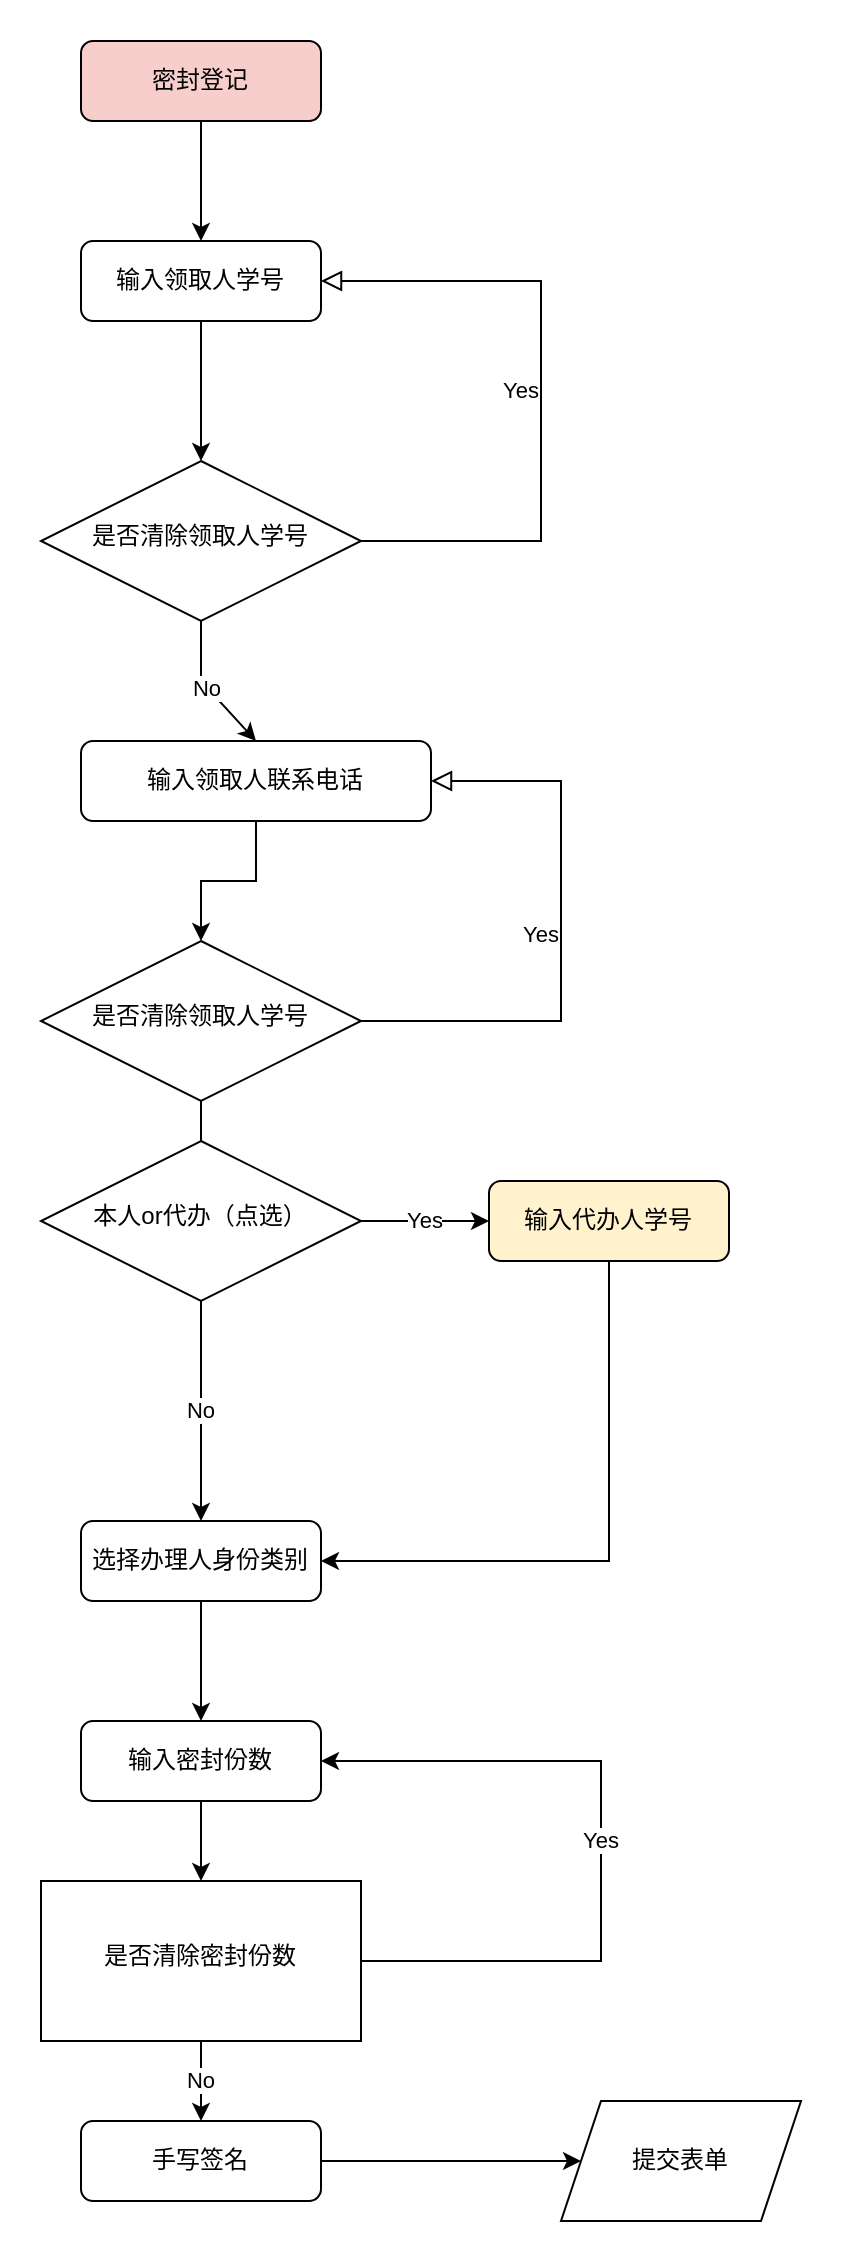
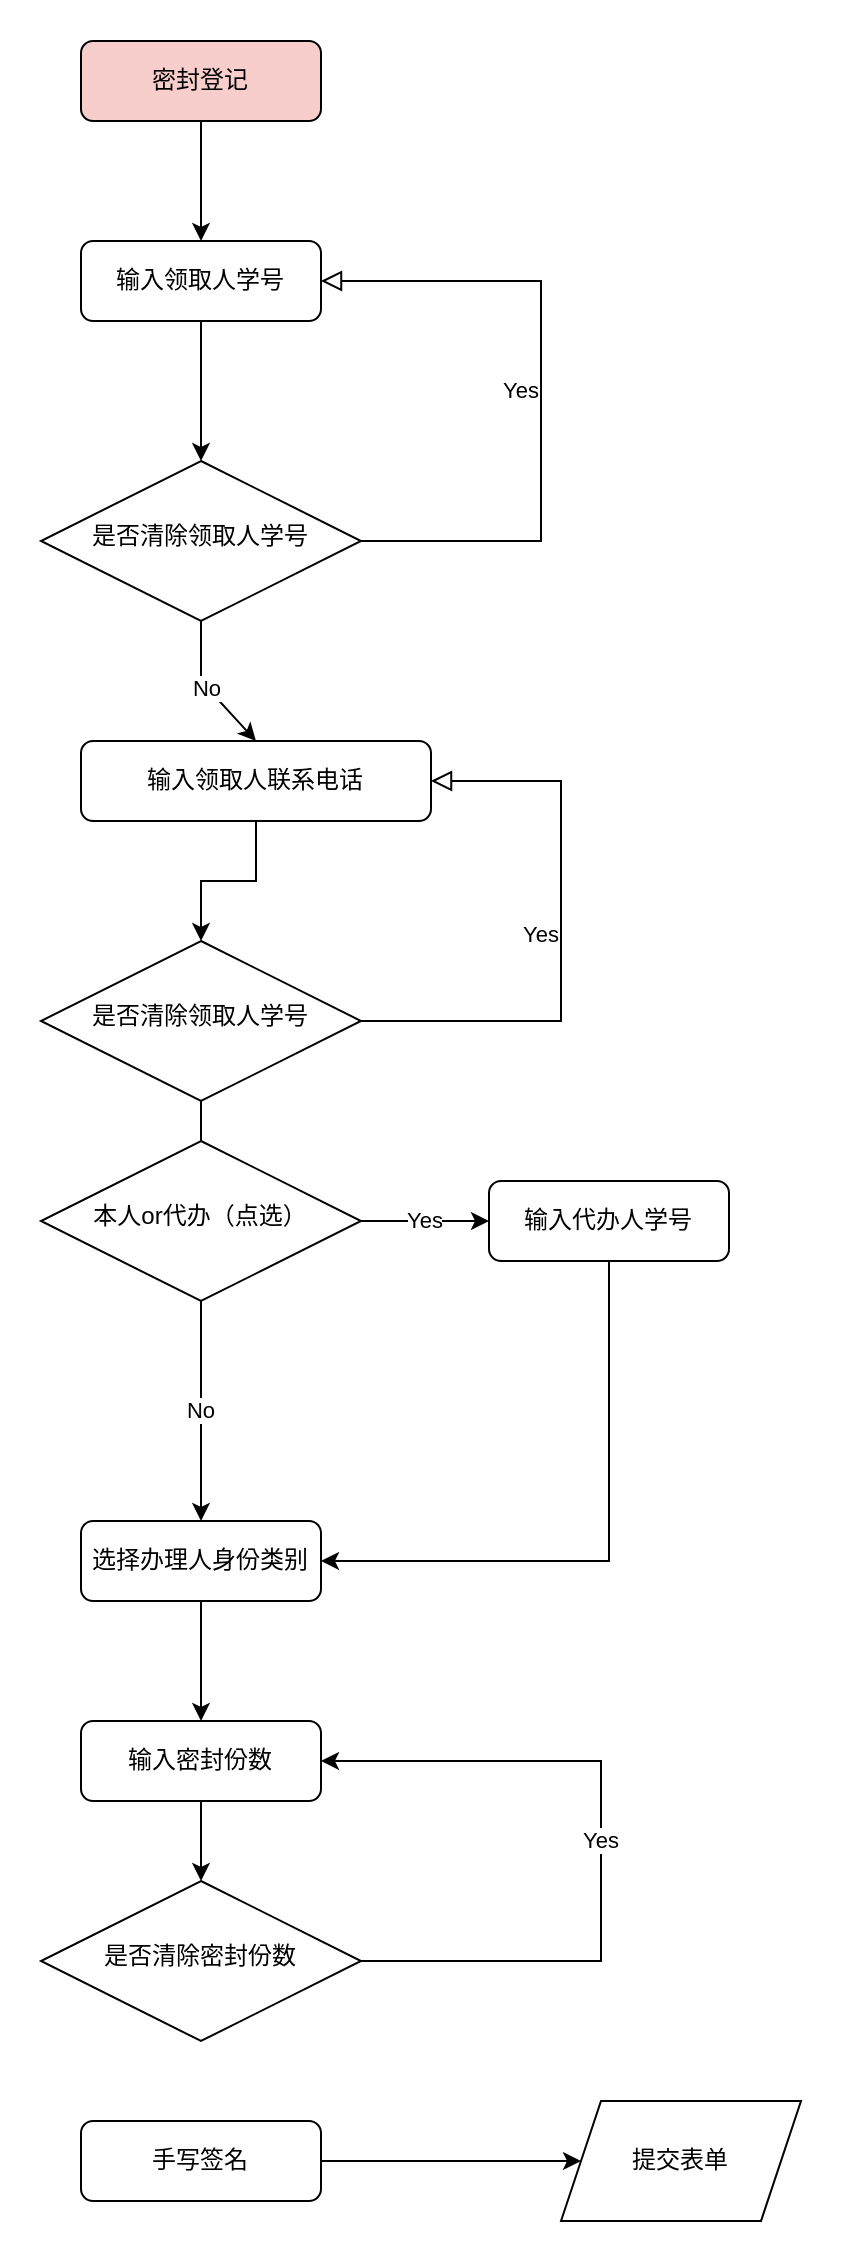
node "输入代办人学号": fillcolor #fff2cc -> #ffffff
node "是否清除密封份数": shape rectangle -> diamond
edge "是否清除密封份数" -> "手写签名": removed, label "No"
